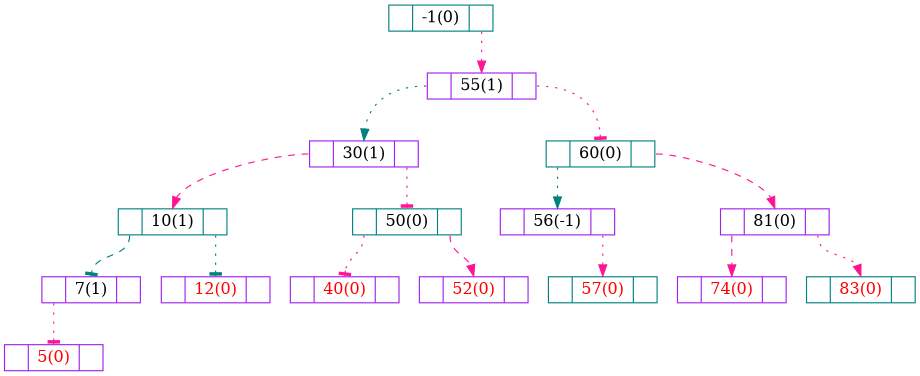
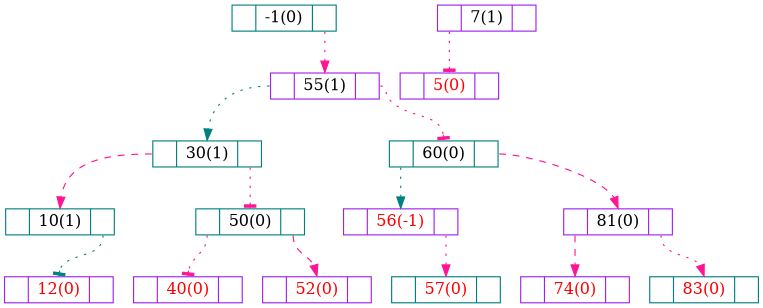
node "30(1)": color purple -> teal
node "56(-1)": fontcolor black -> red
edge "10(1)" -> "7(1)": removed
